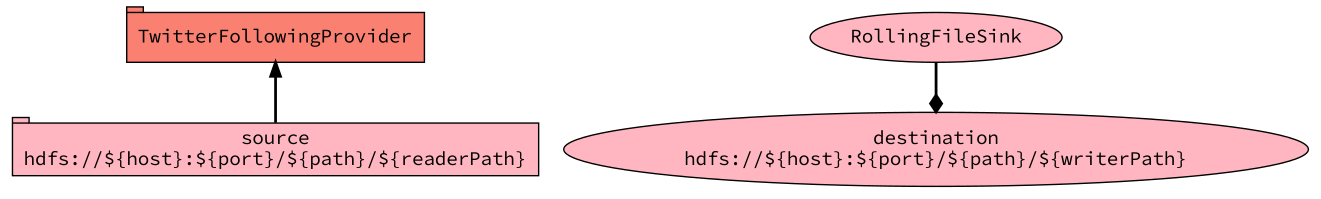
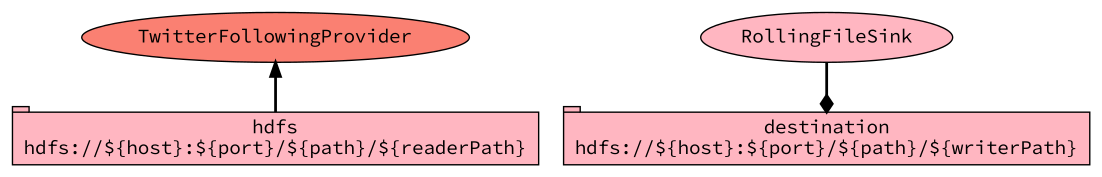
node "TwitterFollowingProvider": shape tab -> ellipse
node "source hdfs://${host}:${port}/${path}/${readerPath}": label "source hdfs://${host}:${port}/${path}/${readerPath}" -> "hdfs hdfs://${host}:${port}/${path}/${readerPath}"
node "destination hdfs://${host}:${port}/${path}/${writerPath}": shape ellipse -> tab
